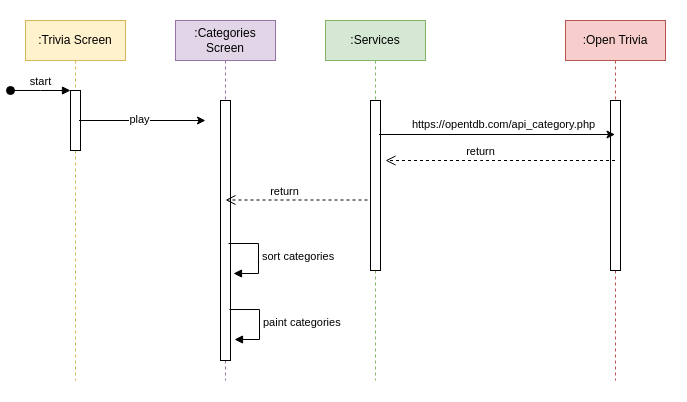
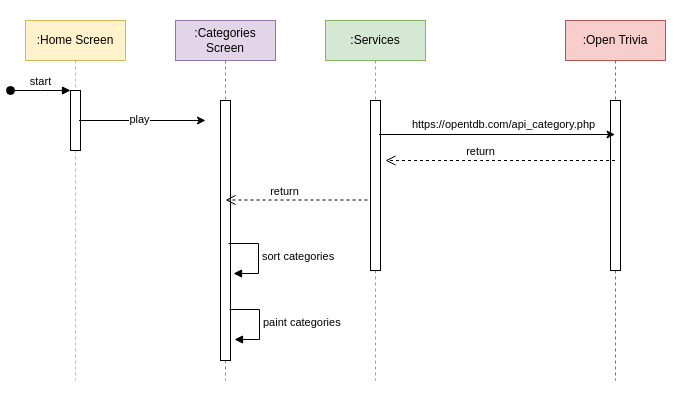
node ":Trivia Screen": label ":Trivia Screen" -> ":Home Screen"
